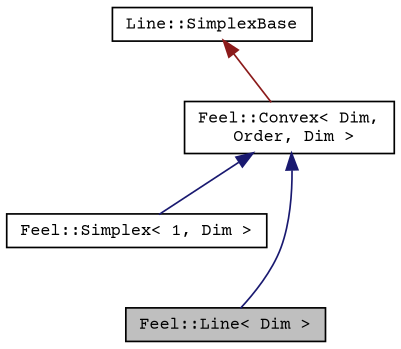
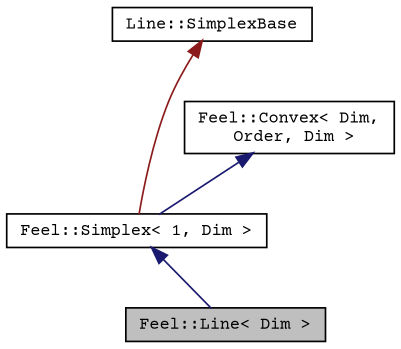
edge "Feel::Convex< Dim, Order, Dim >" -> "Line::SimplexBase": now "Feel::Simplex< 1, Dim >" -> "Line::SimplexBase"
edge "Feel::Line< Dim >" -> "Feel::Convex< Dim, Order, Dim >": now "Feel::Line< Dim >" -> "Feel::Simplex< 1, Dim >"
